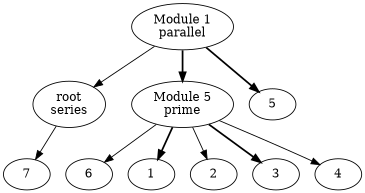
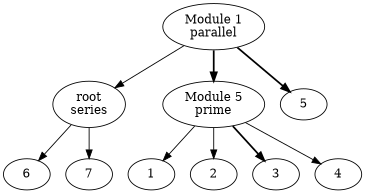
edge "Module 5 prime" -> "1": style bold -> solid
edge "Module 5 prime" -> "6": now "root series" -> "6"
